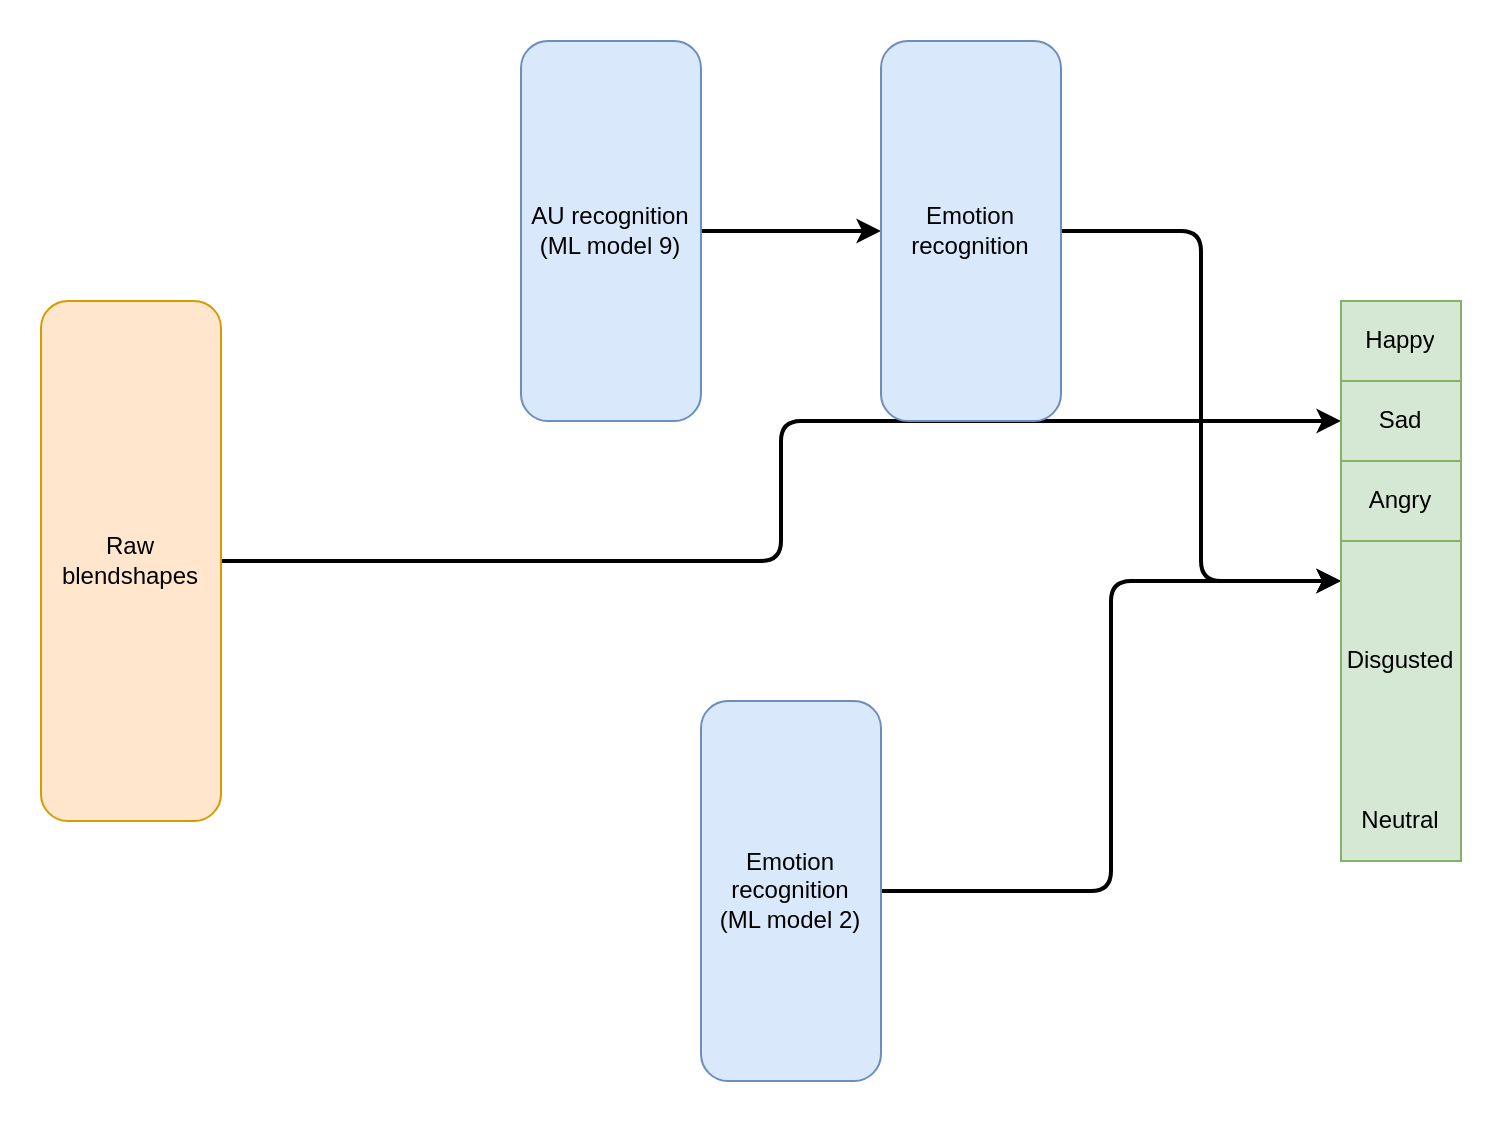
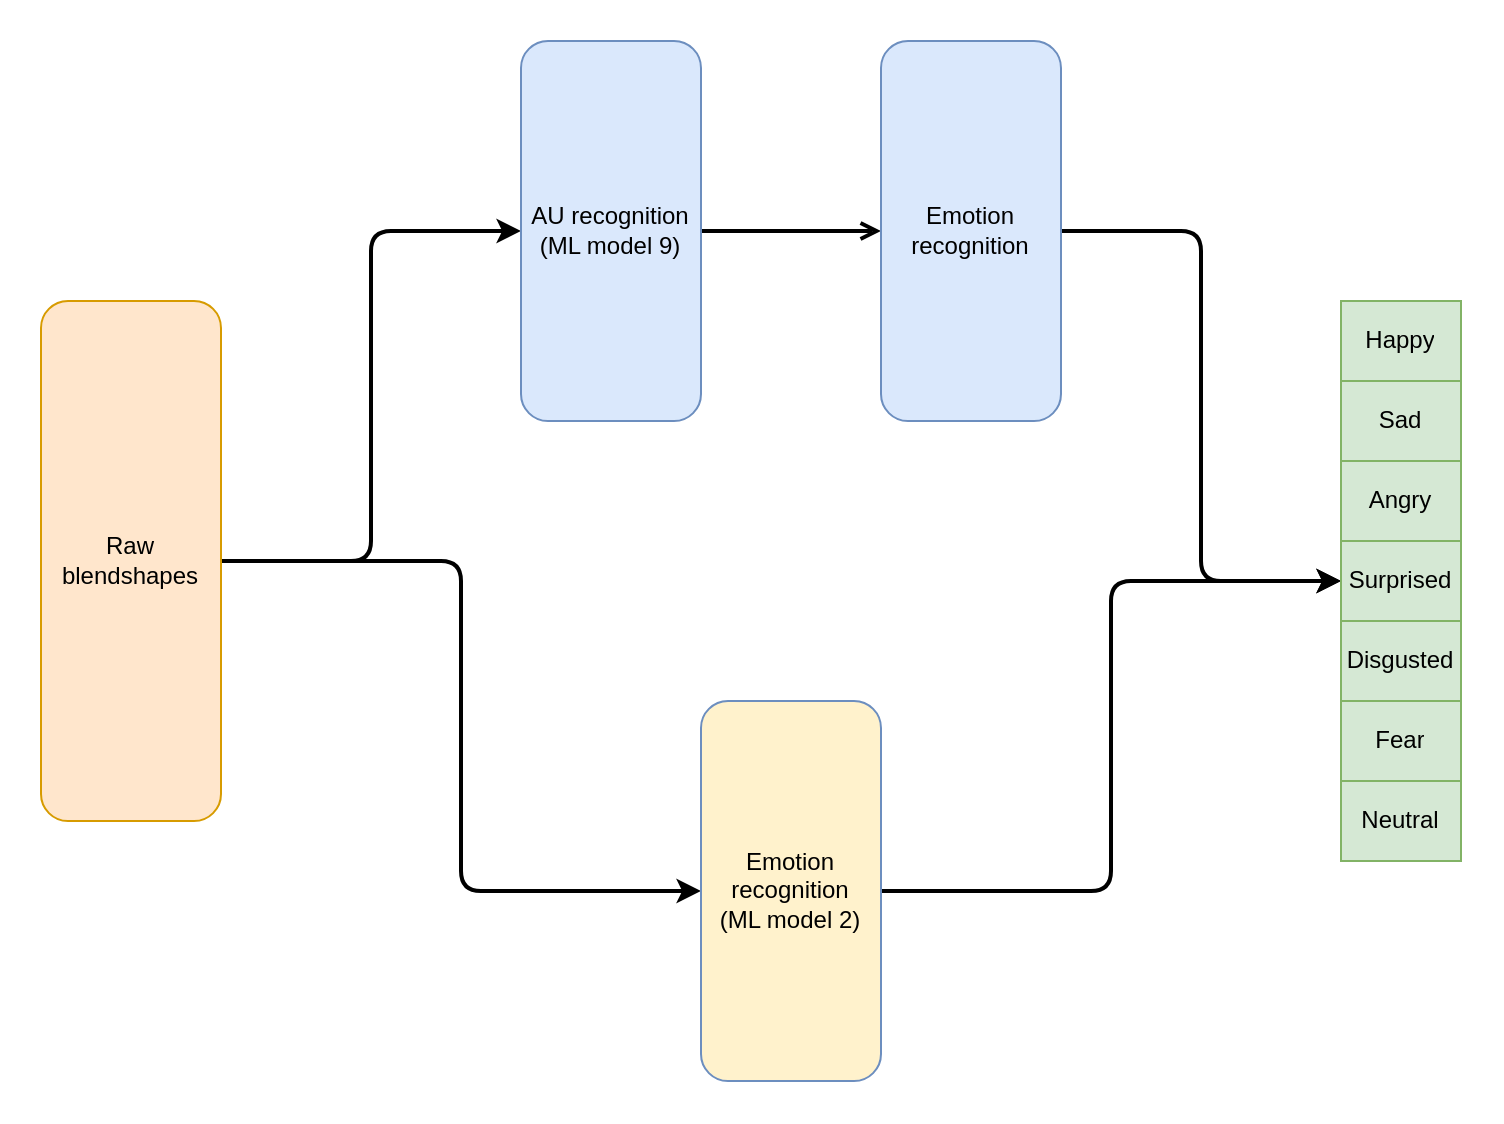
edge "AU recognition (ML model 9)" -> "Emotion recognition": arrowhead classic -> open
edge "Raw blendshapes" -> "AU recognition (ML model 9)": added
edge "Raw blendshapes" -> "Sad": now "Raw blendshapes" -> "Emotion recognition (ML model 2)"
node "Surprised": added
node "Fear": added
node "Emotion recognition (ML model 2)": fillcolor #dae8fc -> #fff2cc
